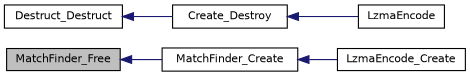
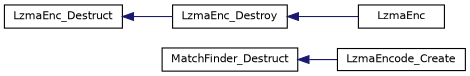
node "Destruct_Destruct": label "Destruct_Destruct" -> "LzmaEnc_Destruct"
node "Create_Destroy": label "Create_Destroy" -> "LzmaEnc_Destroy"
node "LzmaEncode": label "LzmaEncode" -> "LzmaEnc"
node "MatchFinder_Free": removed
node "MatchFinder_Create": label "MatchFinder_Create" -> "MatchFinder_Destruct"
